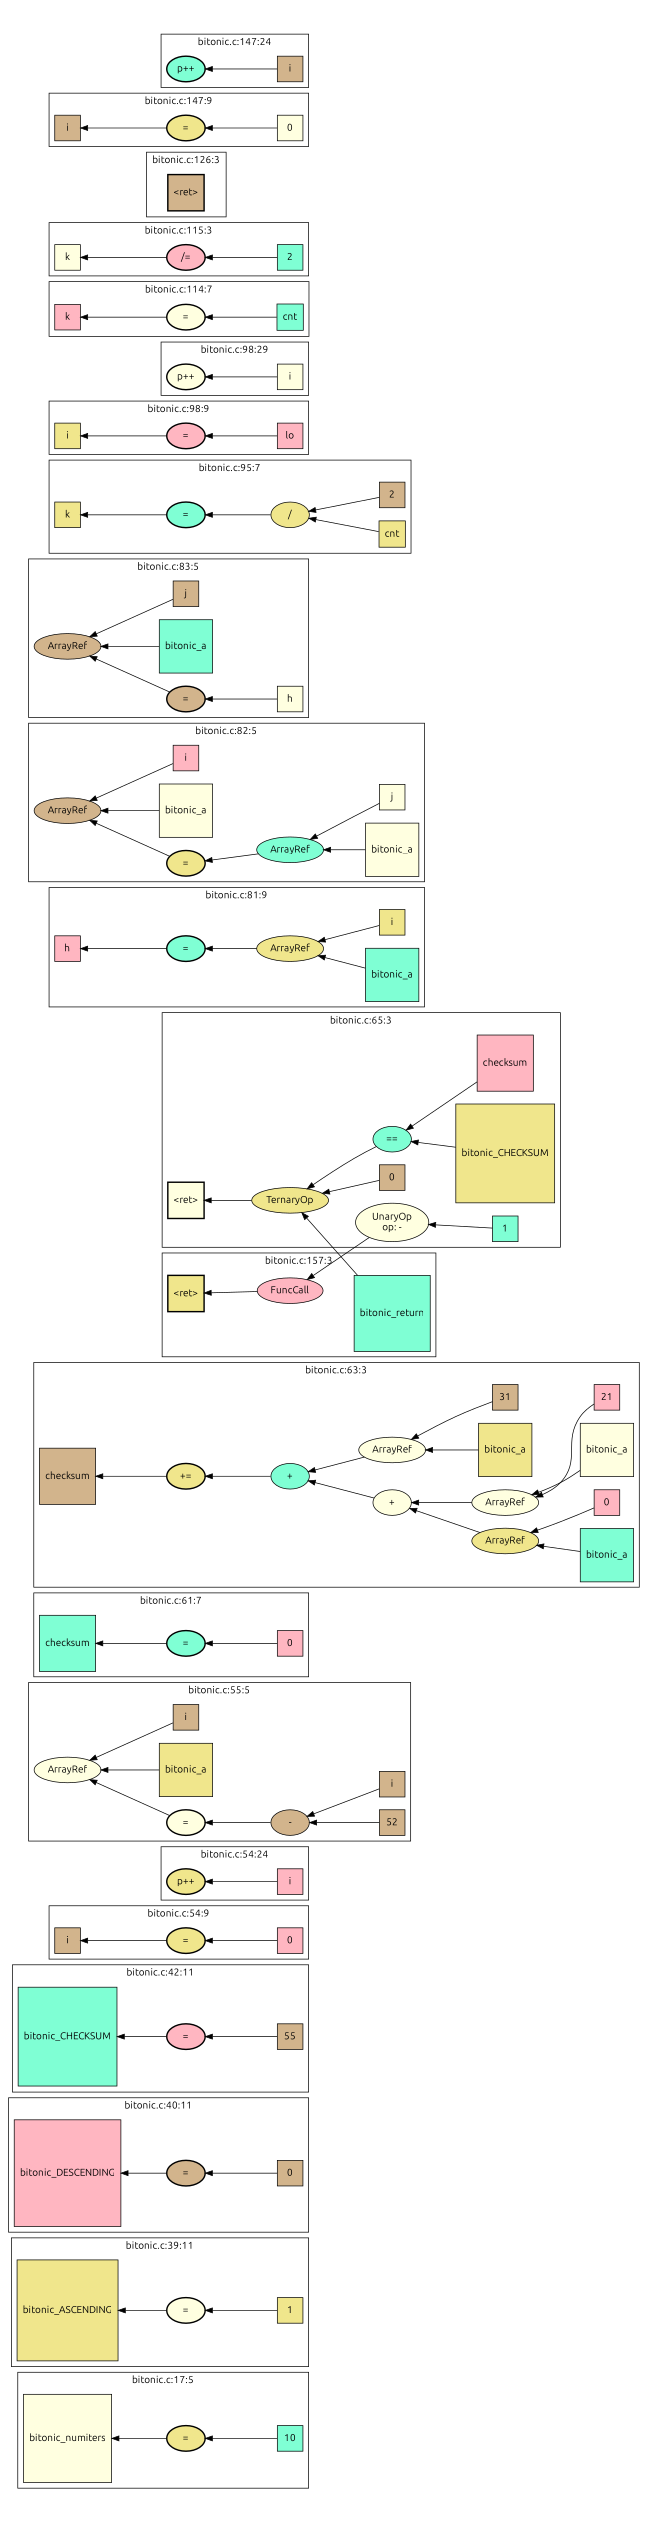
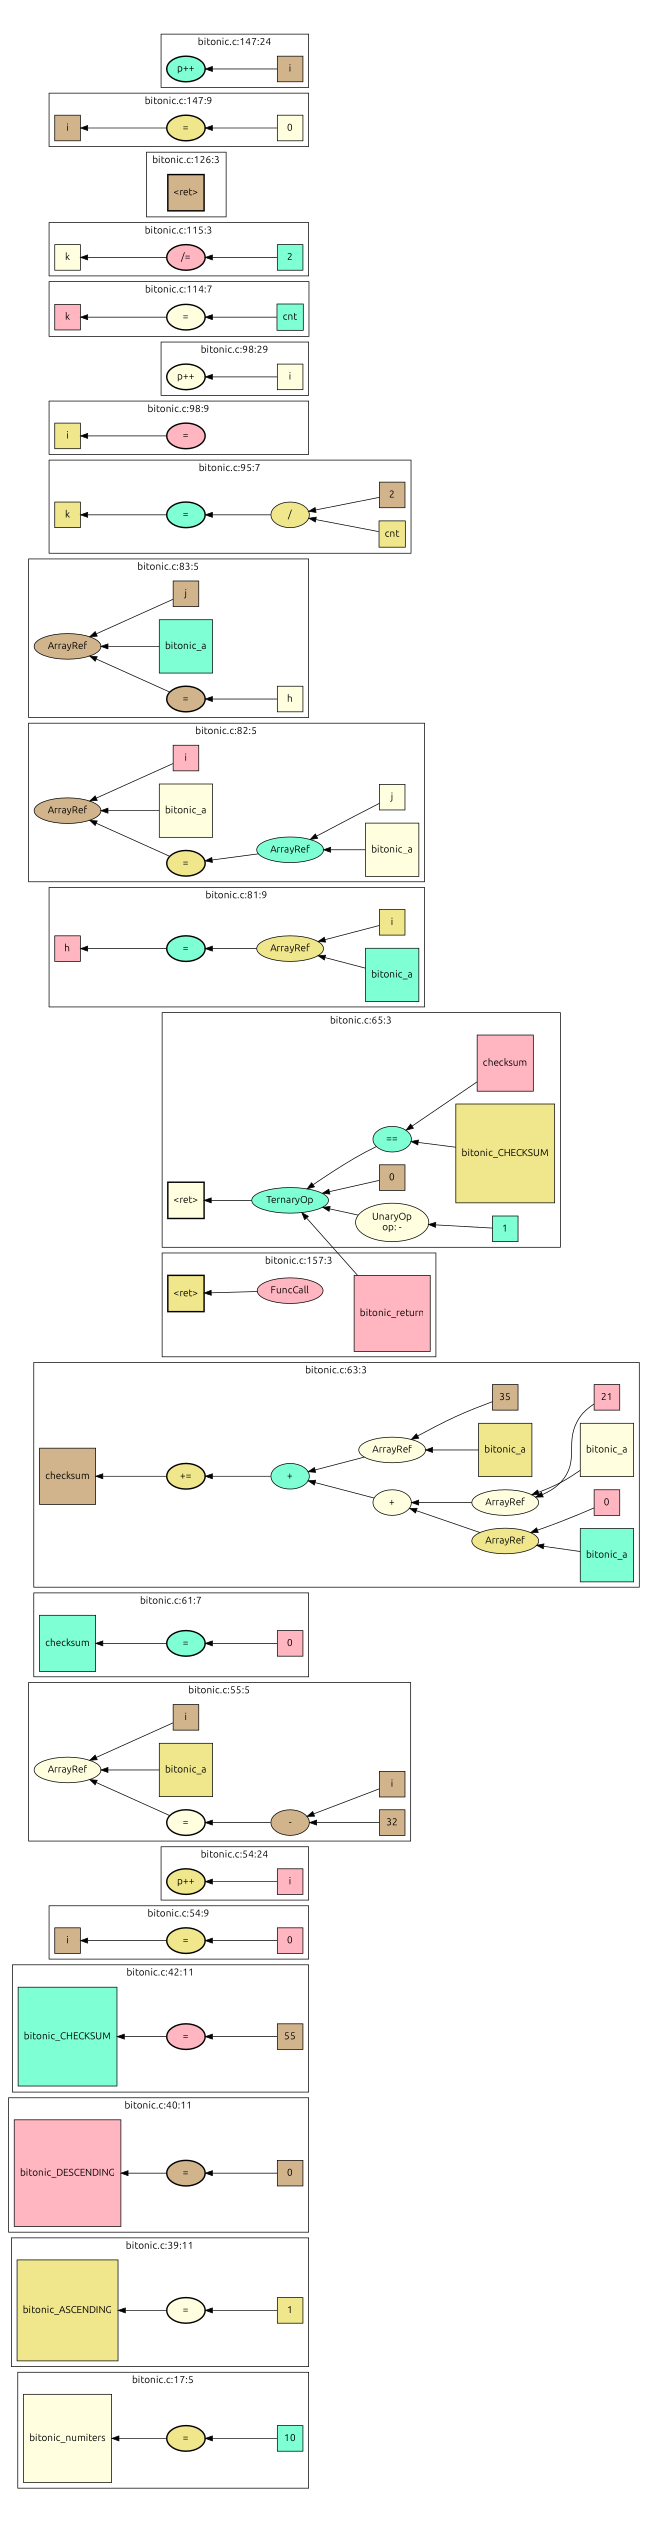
node "lo": removed
node "TernaryOp": fillcolor khaki -> aquamarine
edge "UnaryOp op: -" -- "FuncCall": now "UnaryOp op: -" -- "TernaryOp"
node "bitonic_return": fillcolor aquamarine -> lightpink
node "31": label "31" -> "35"
node "52": label "52" -> "32"
